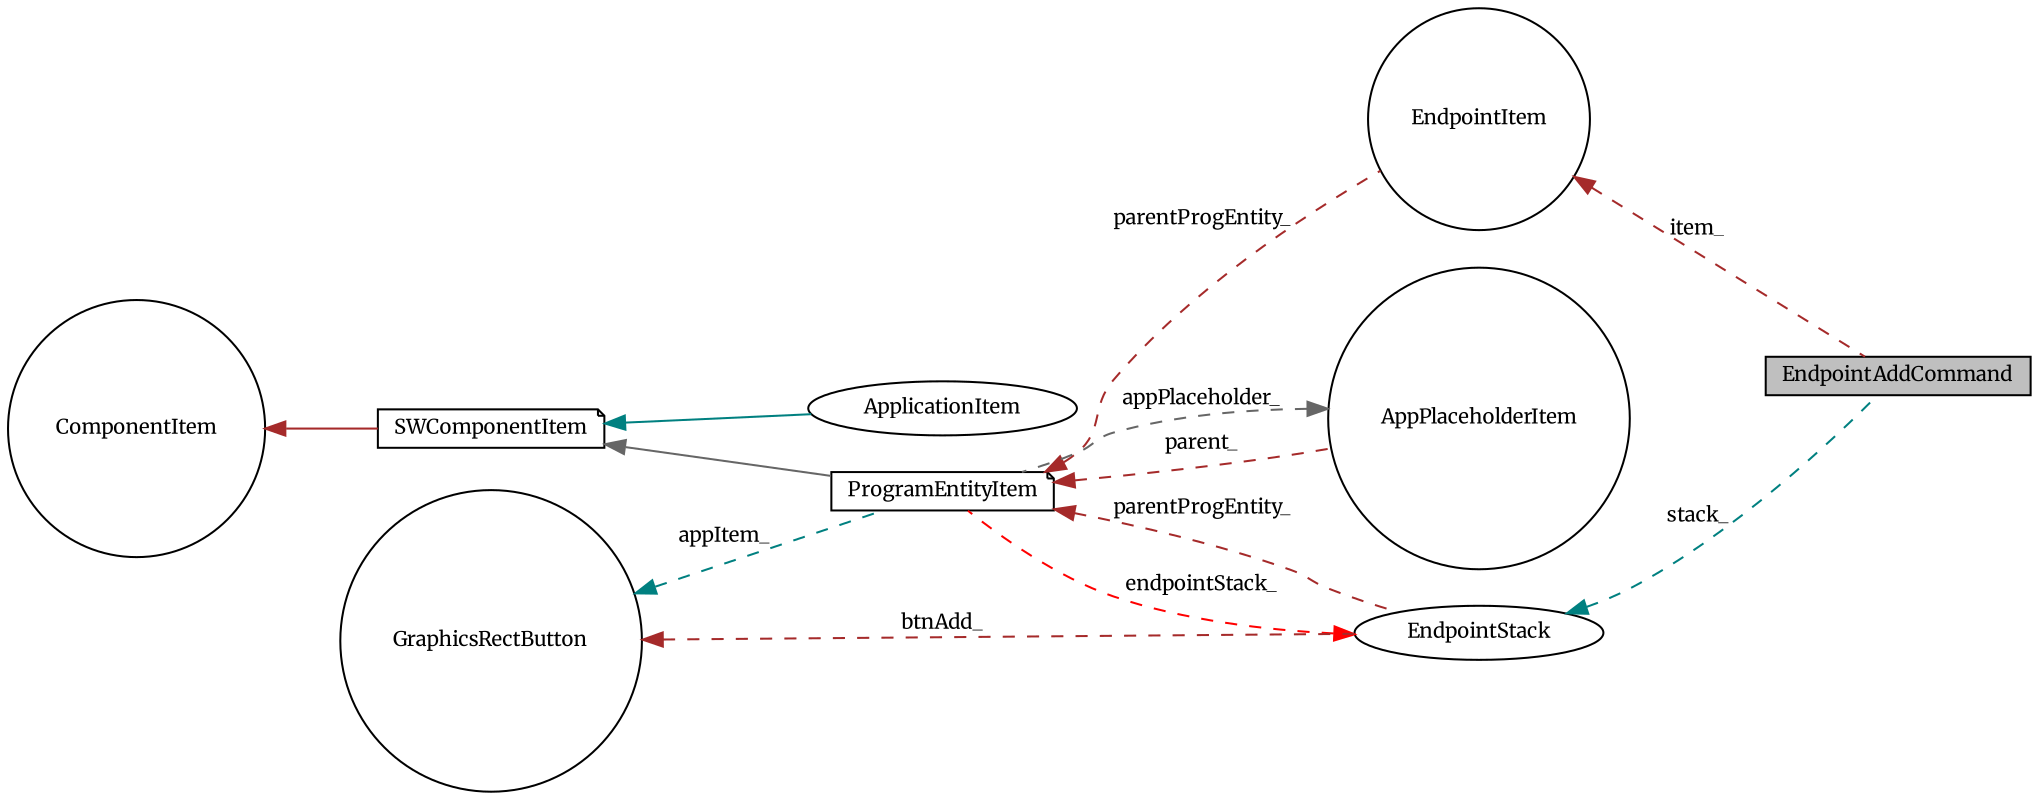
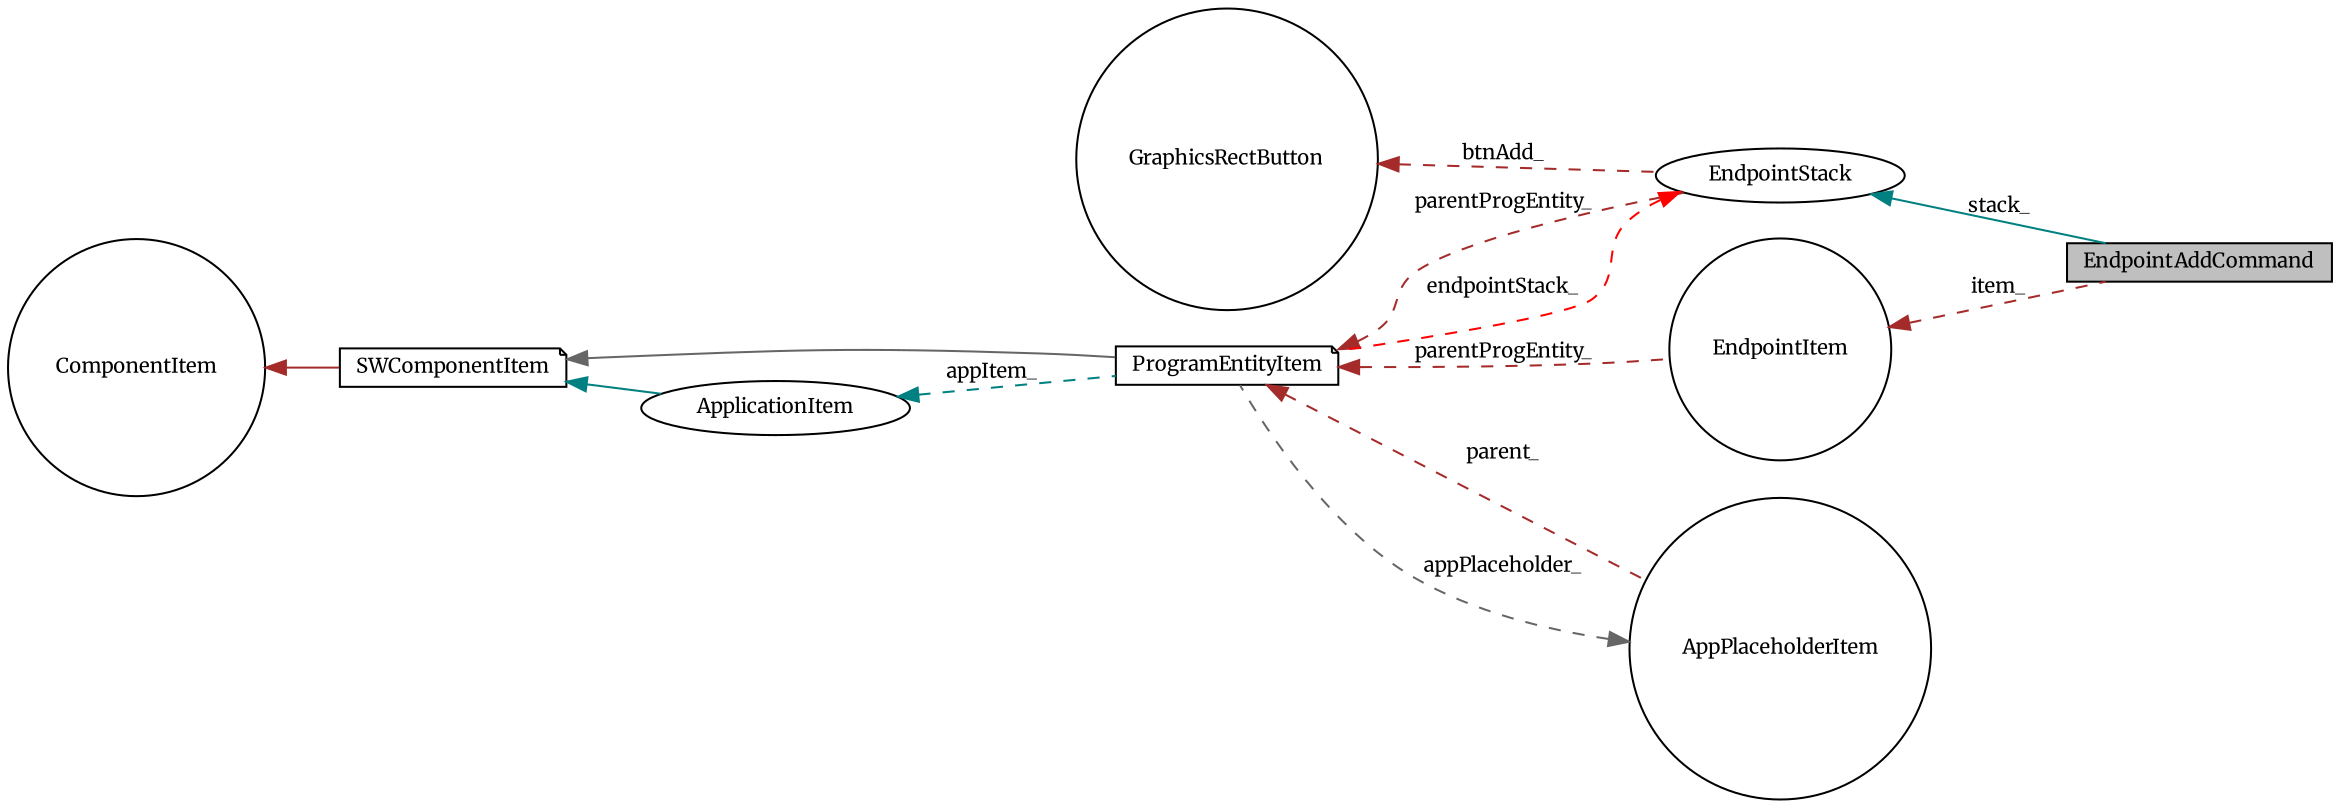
edge "EndpointAddCommand" -> "EndpointStack": style dashed -> solid
edge "ProgramEntityItem" -> "GraphicsRectButton": now "ProgramEntityItem" -> "ApplicationItem"
